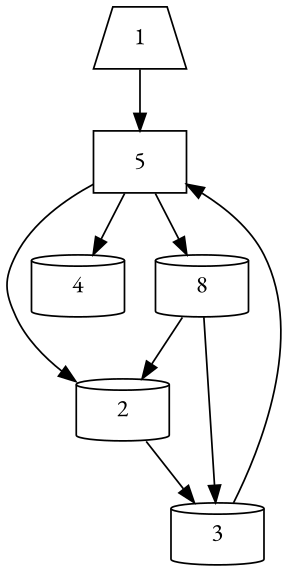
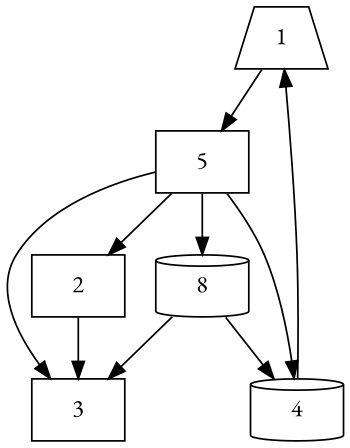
edge "4" -> "1": added
edge "3" -> "5": reversed
edge "8" -> "2": now "8" -> "4"
node "2": shape cylinder -> box
node "3": shape cylinder -> box
